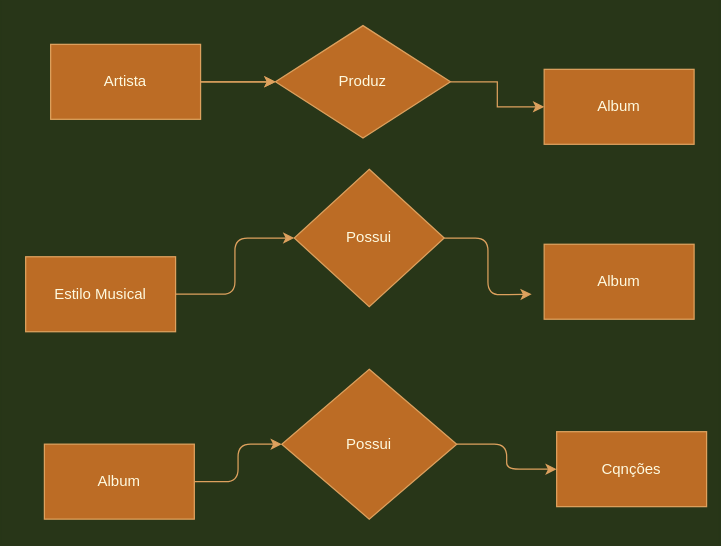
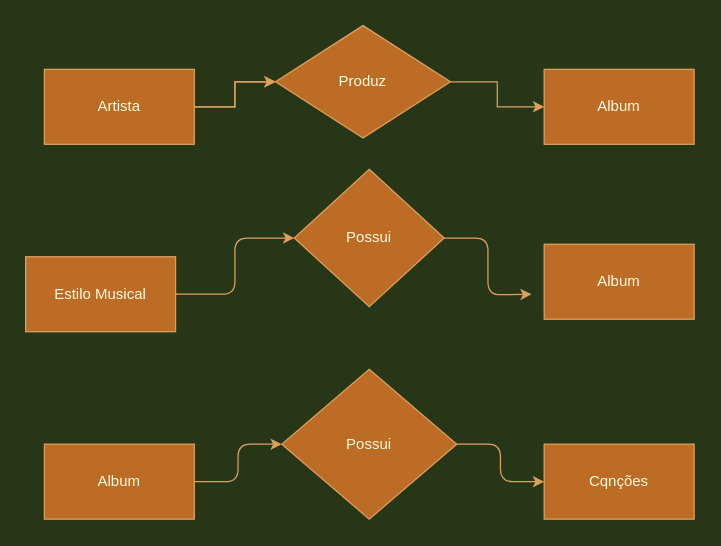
node "Artista": moved (126, 82) -> (119, 107)
node "Cqnções": moved (632, 469) -> (619, 482)
